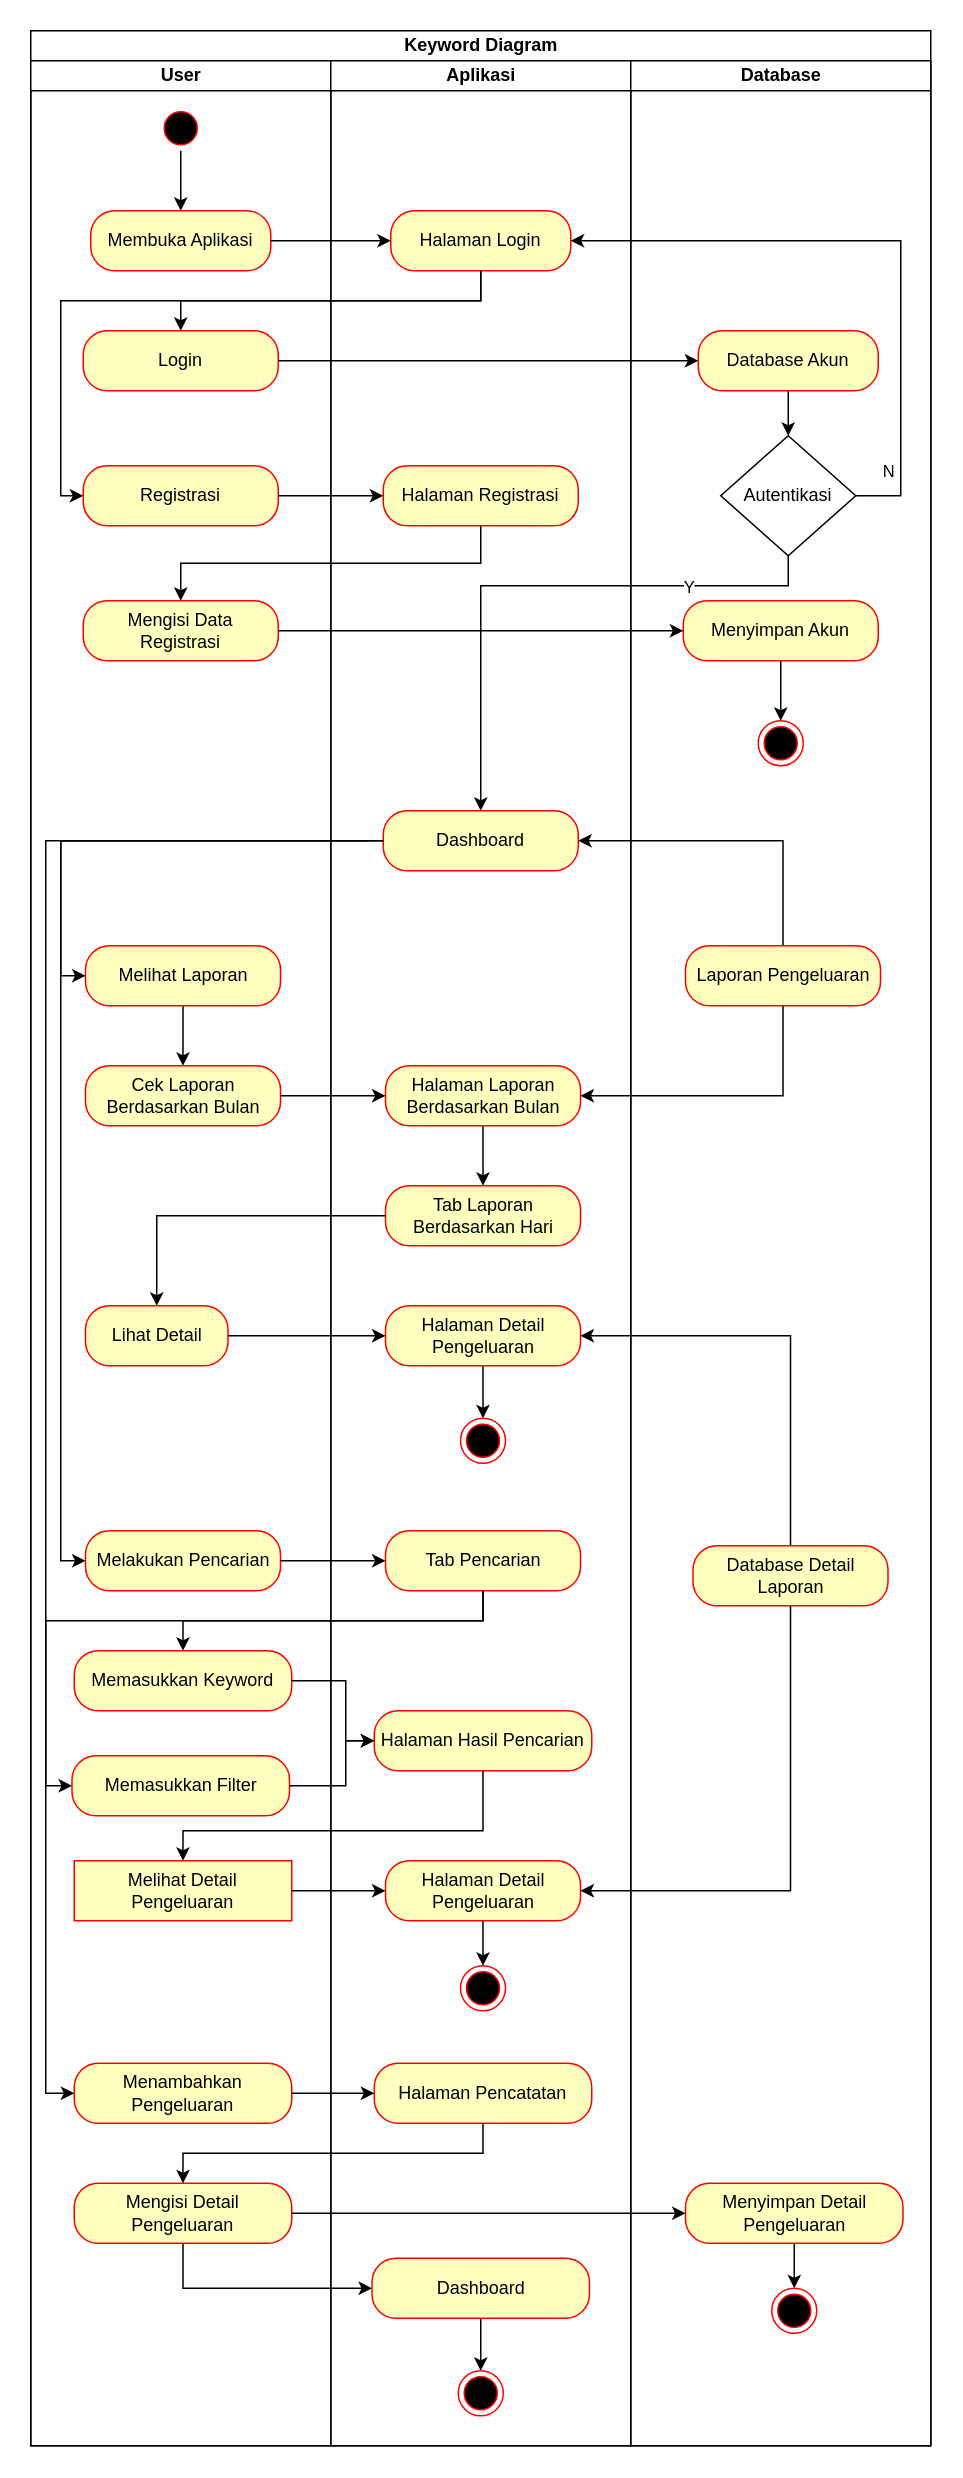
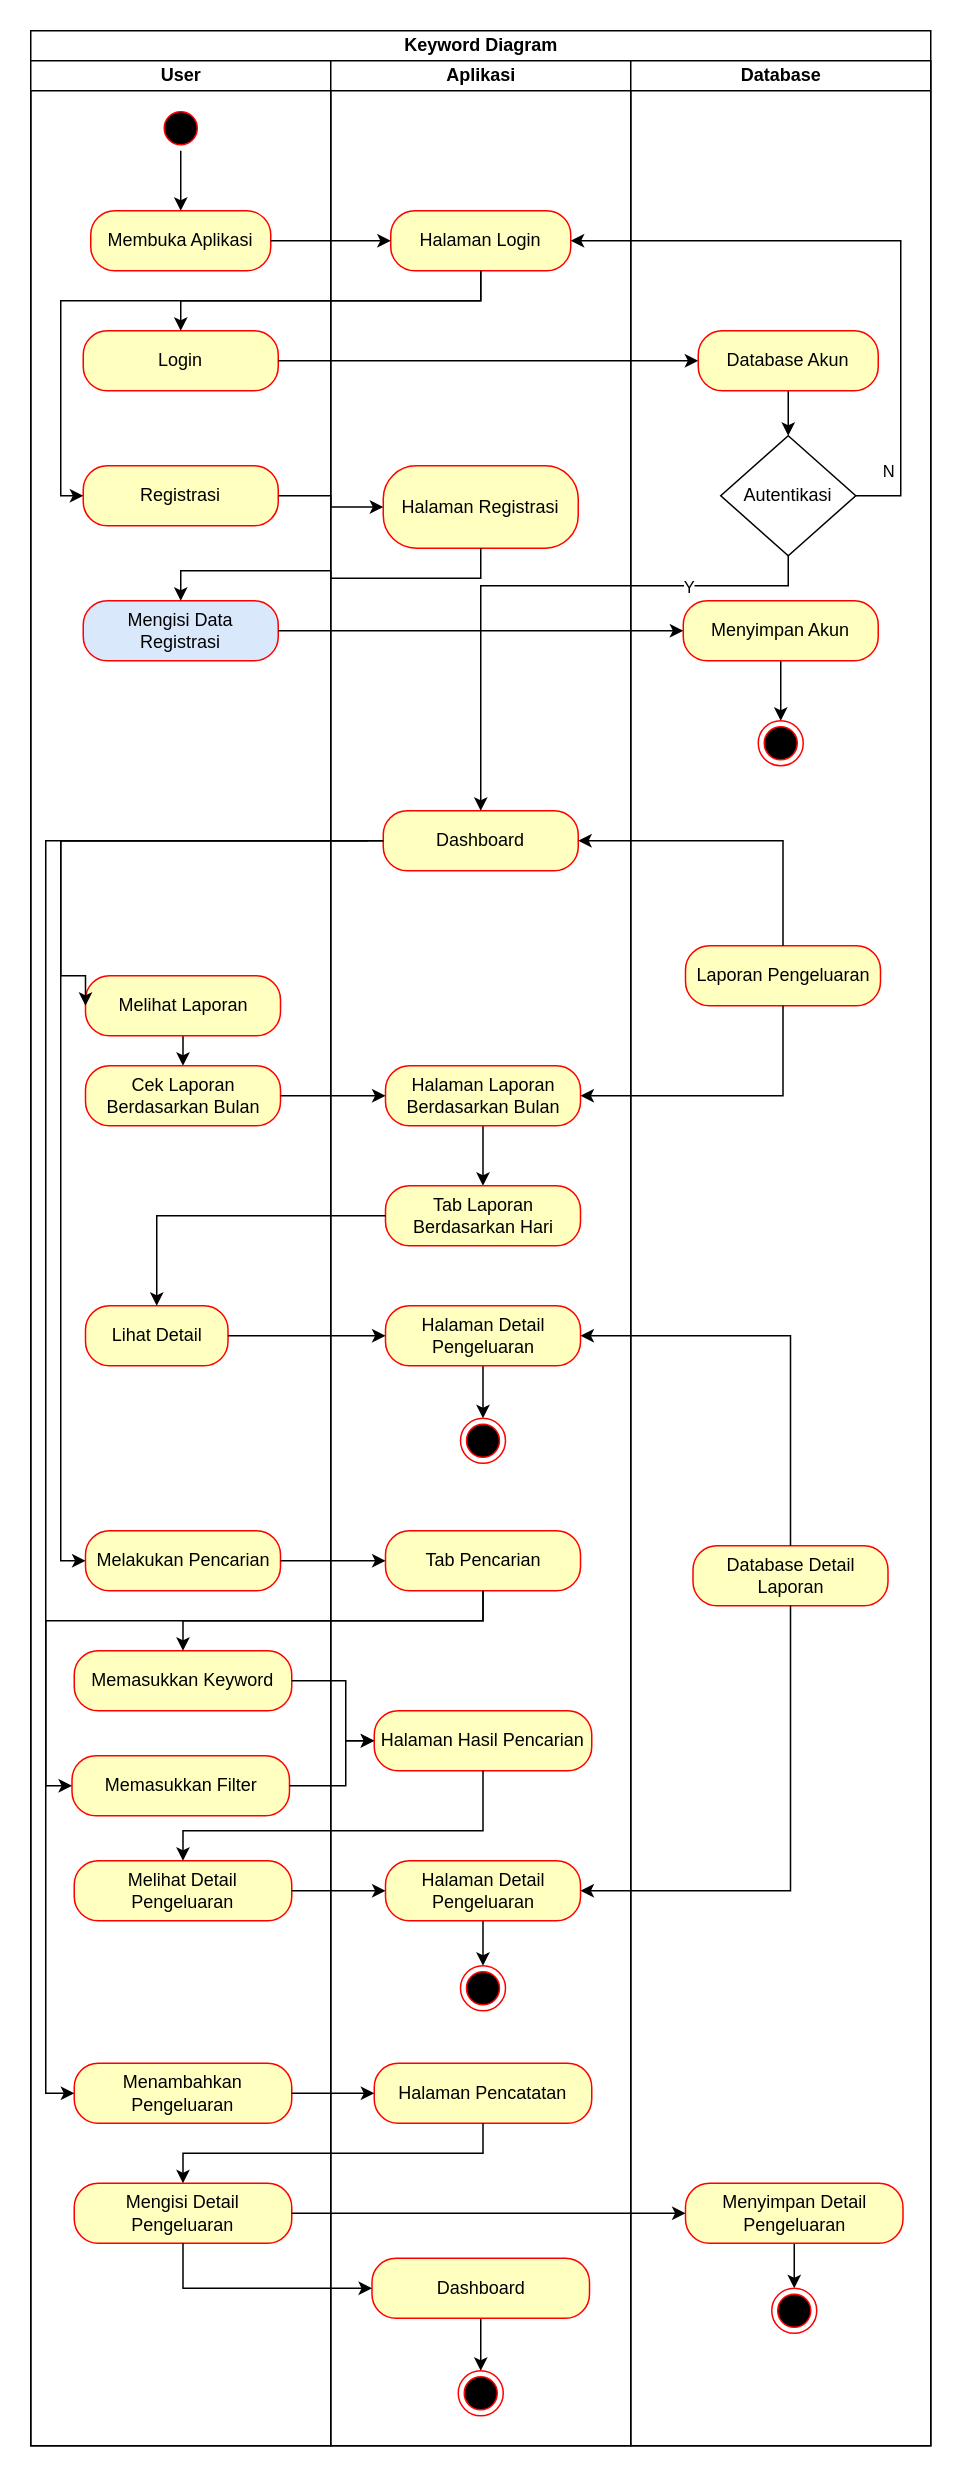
node "Halaman Registrasi": size 195x60 -> 195x83
node "Mengisi Data Registrasi": fillcolor #ffffc0 -> #dae8fc
node "Melihat Laporan": moved (183, 976) -> (183, 1006)
node "Melihat Detail Pengeluaran": shape rectangle -> rounded rectangle
